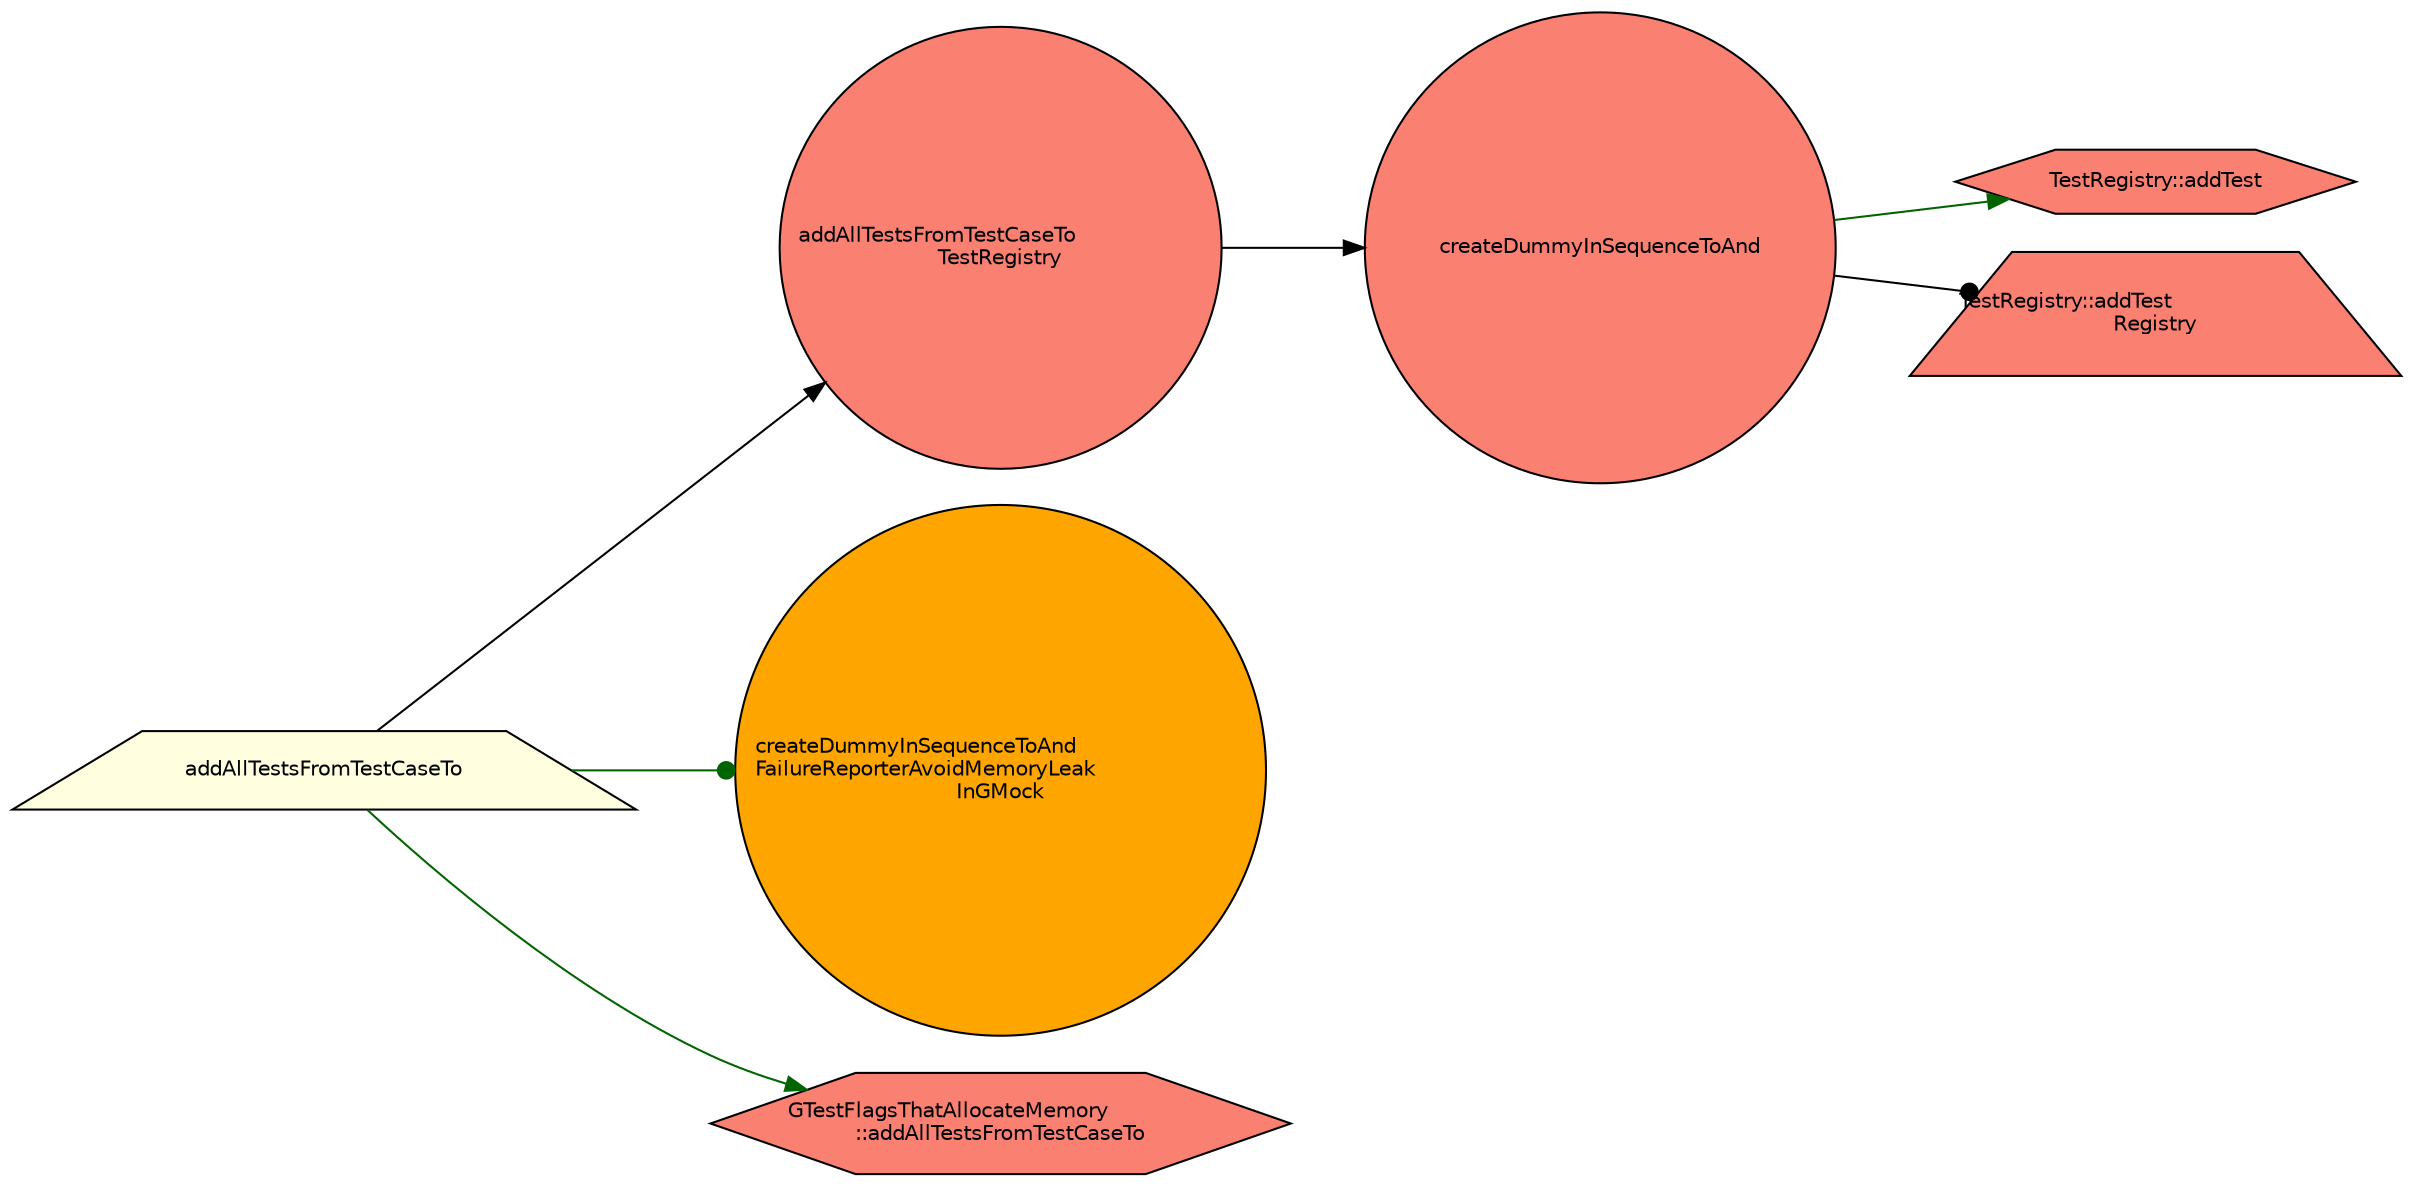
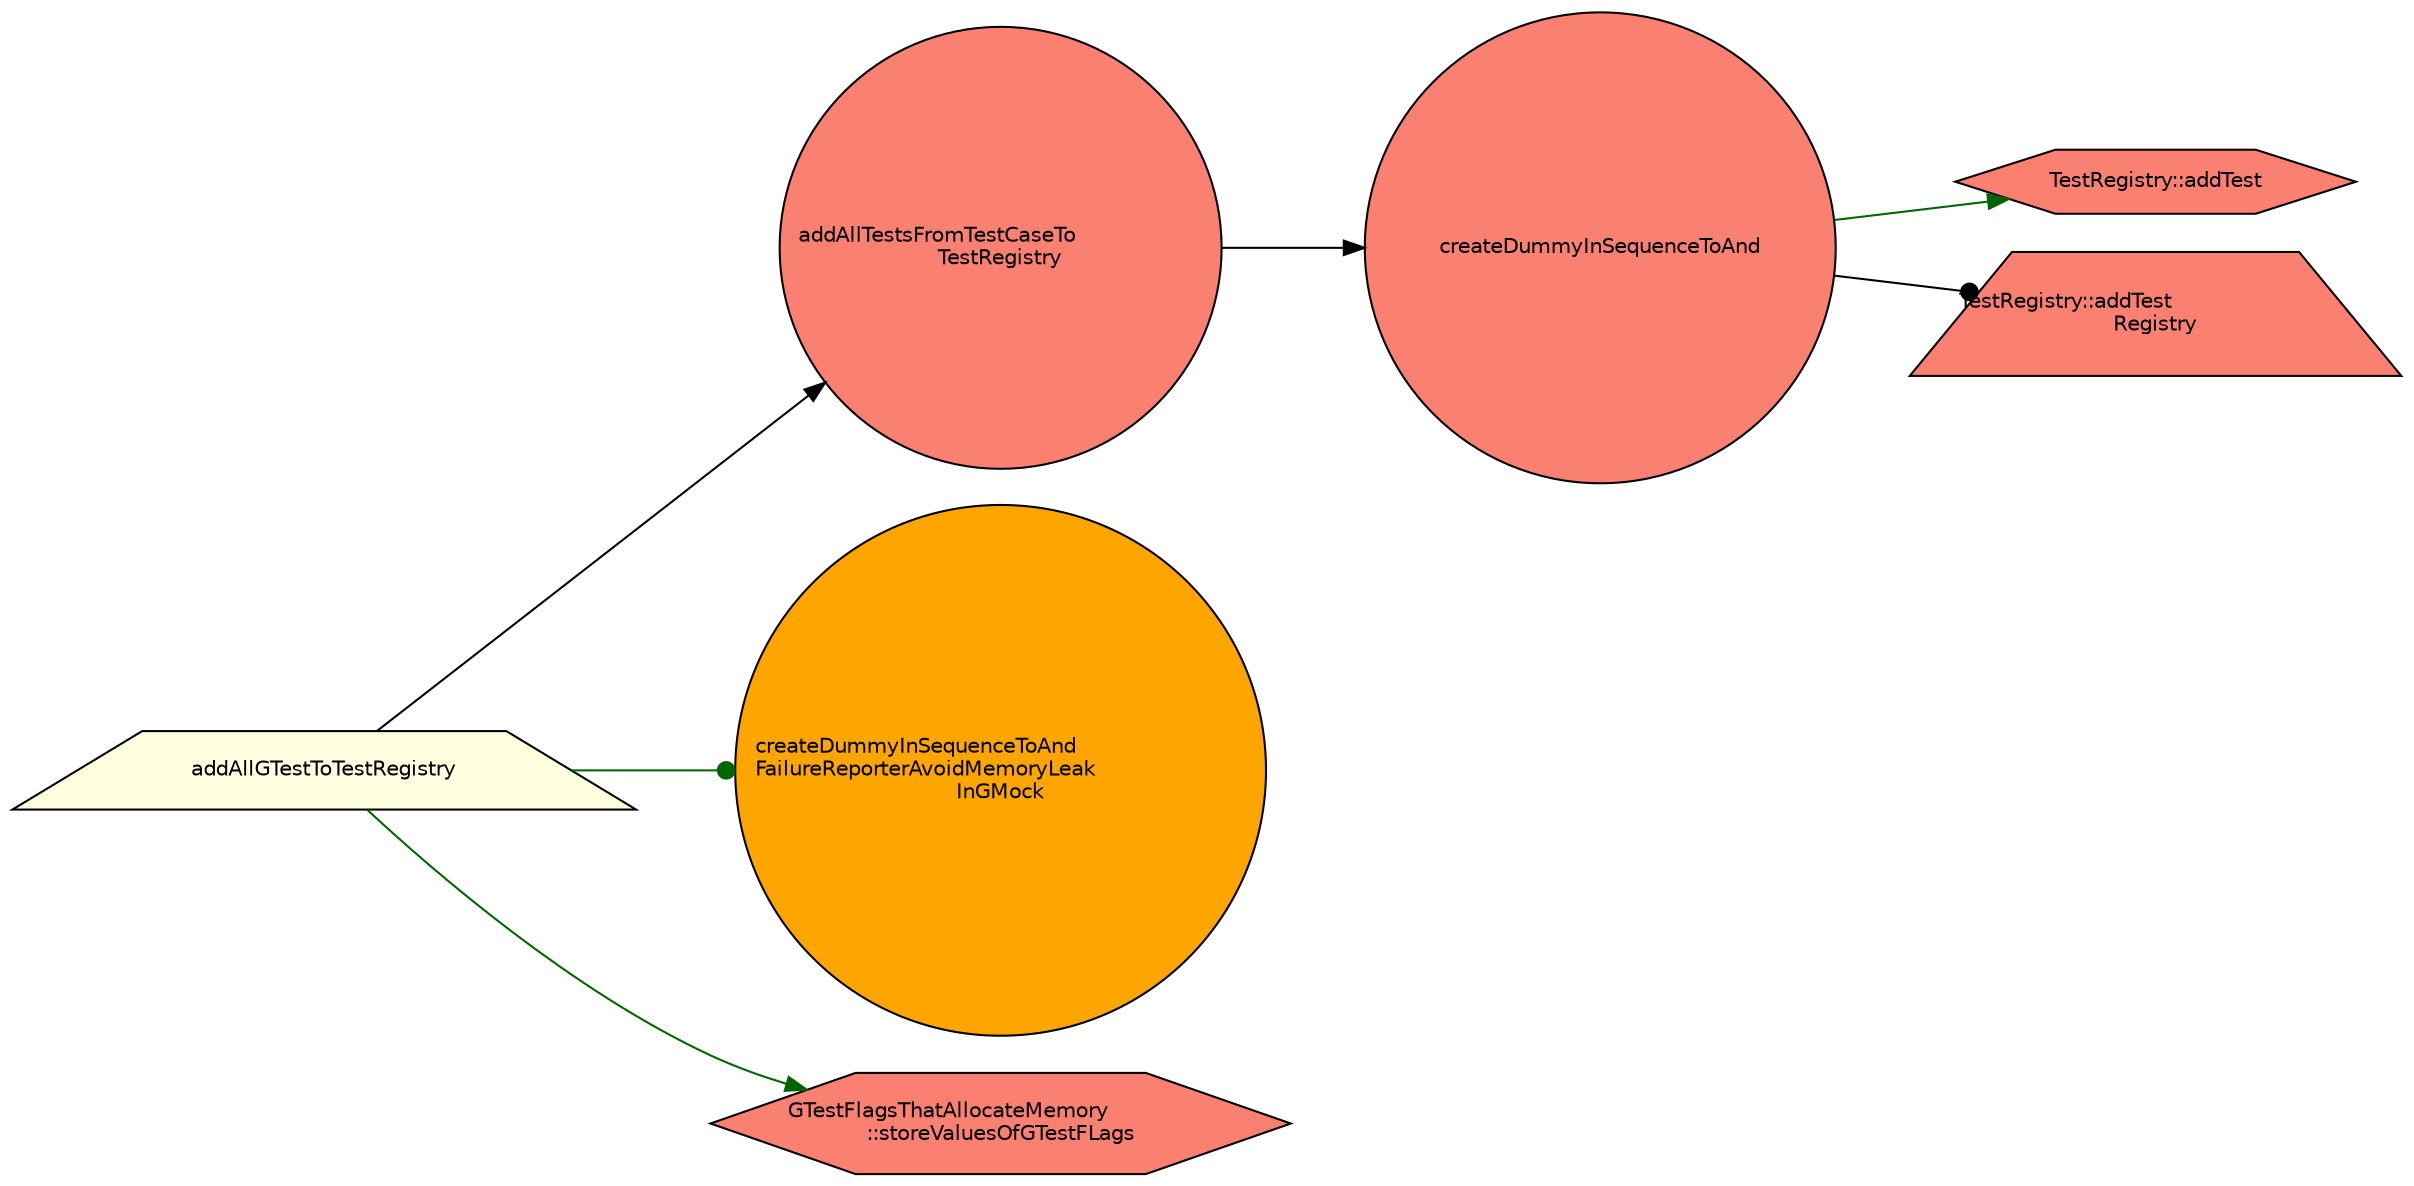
node "addAllTestsFromTestCaseTo": label "addAllTestsFromTestCaseTo" -> "addAllGTestToTestRegistry"
node "GTestFlagsThatAllocateMemory ::addAllTestsFromTestCaseTo": label "GTestFlagsThatAllocateMemory ::addAllTestsFromTestCaseTo" -> "GTestFlagsThatAllocateMemory ::storeValuesOfGTestFLags"
